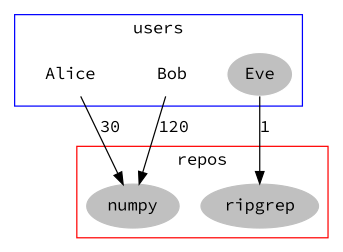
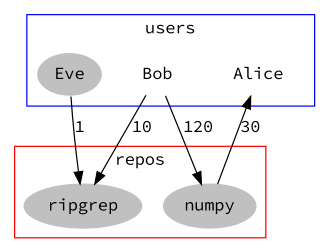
edge "Bob" -> "ripgrep": added, label "10"
edge "Alice" -> "numpy": reversed
